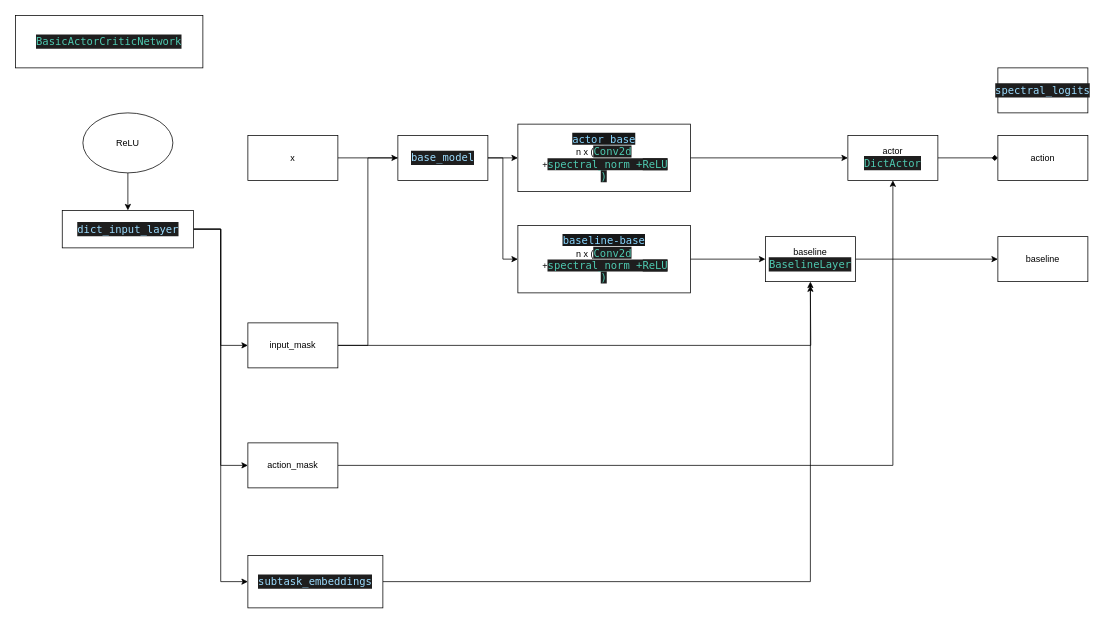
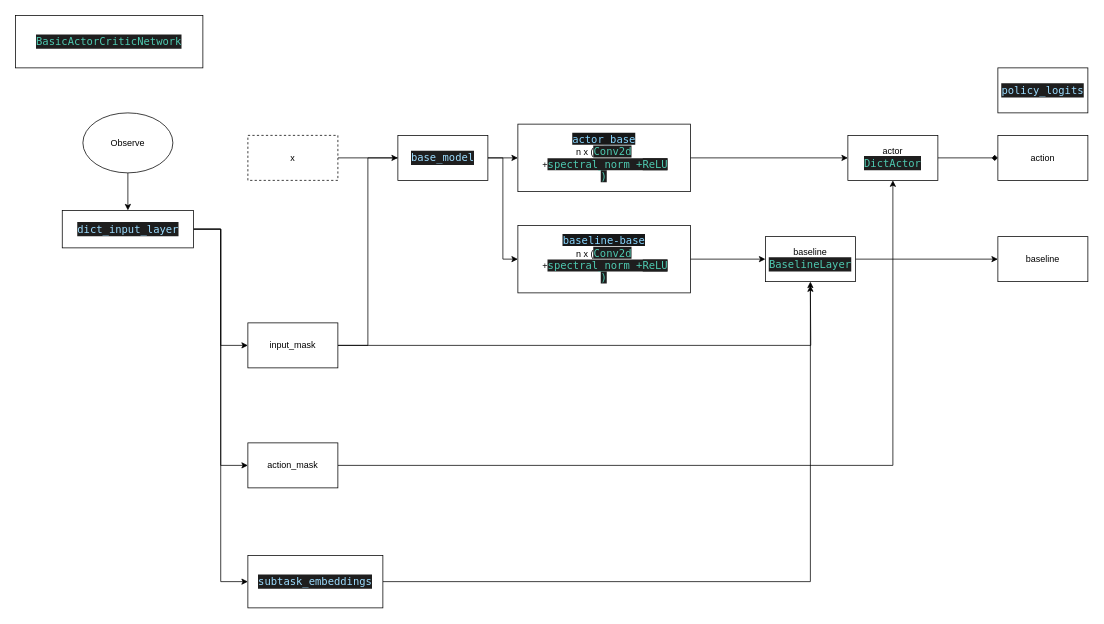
node "spectral_logits": label "spectral_logits" -> "policy_logits"
node "ReLU": label "ReLU" -> "Observe"
node "x": style solid -> dashed
